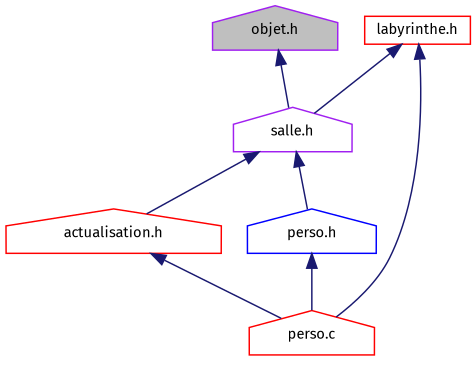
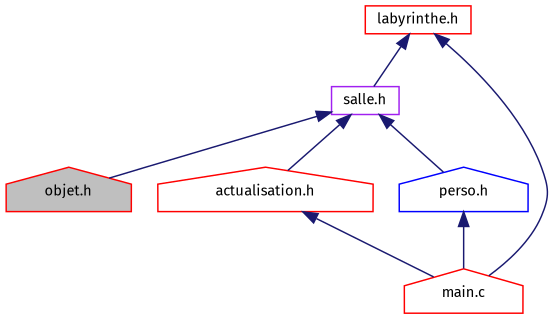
node "objet.h": color purple -> red
edge "salle.h" -> "objet.h": reversed
node "salle.h": shape house -> box
node "perso.c": label "perso.c" -> "main.c"
